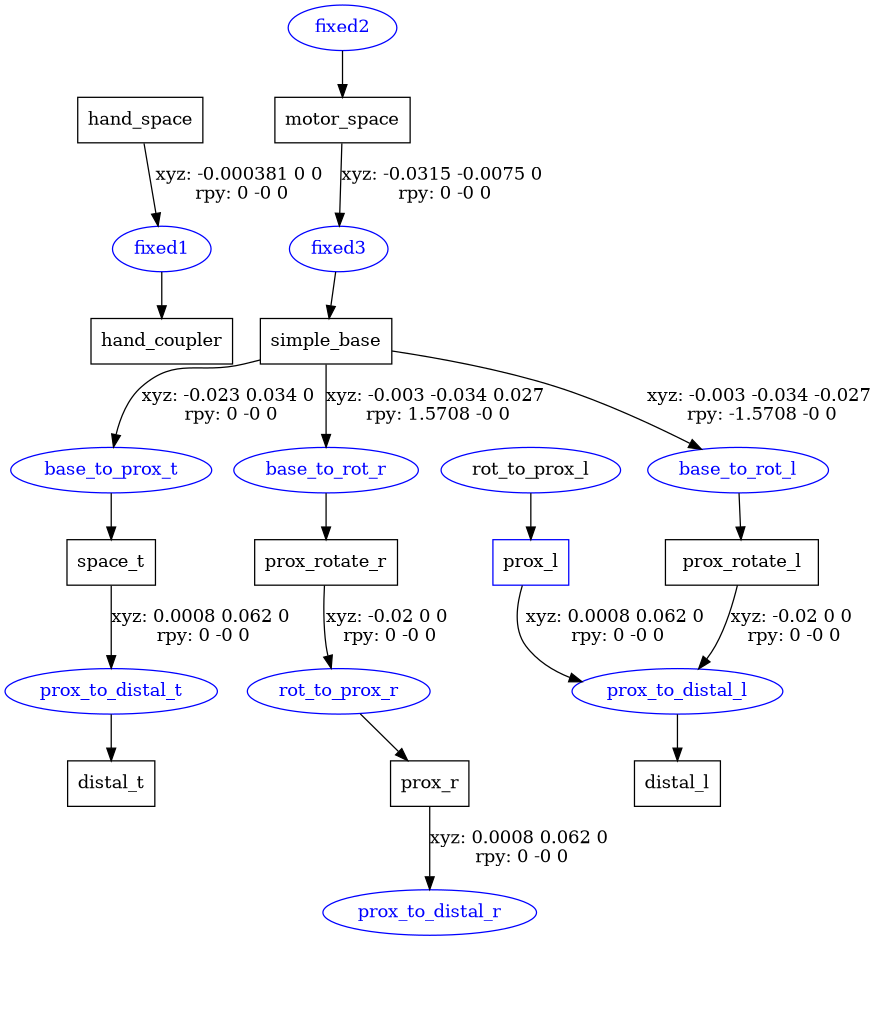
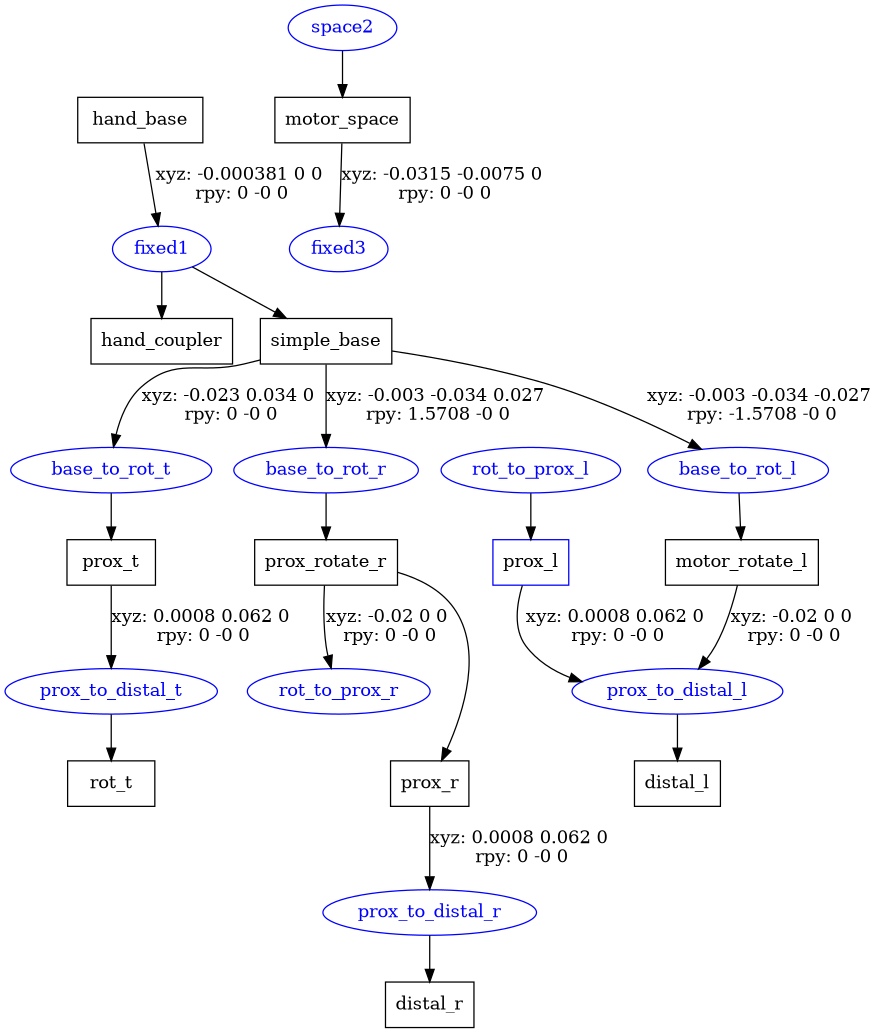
node "fixed2": label "fixed2" -> "space2"
node "hand_space": label "hand_space" -> "hand_base"
edge "fixed3" -> "simple_base": now "fixed1" -> "simple_base"
node "base_to_prox_t": label "base_to_prox_t" -> "base_to_rot_t"
node "rot_to_prox_l": fontcolor black -> blue
node "space_t": label "space_t" -> "prox_t"
node "prox_rotate_l": label "prox_rotate_l" -> "motor_rotate_l"
edge "rot_to_prox_r" -> "prox_r": now "prox_rotate_r" -> "prox_r"
node "distal_t": label "distal_t" -> "rot_t"
node "distal_r": added
